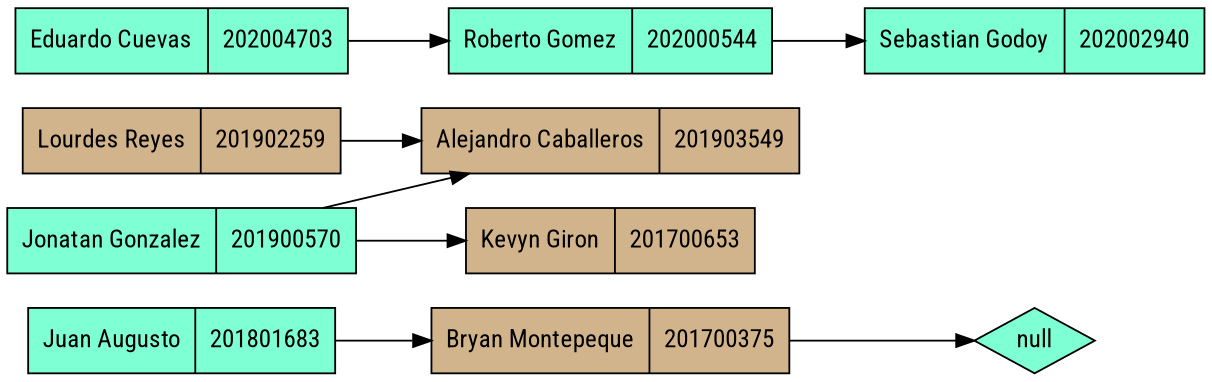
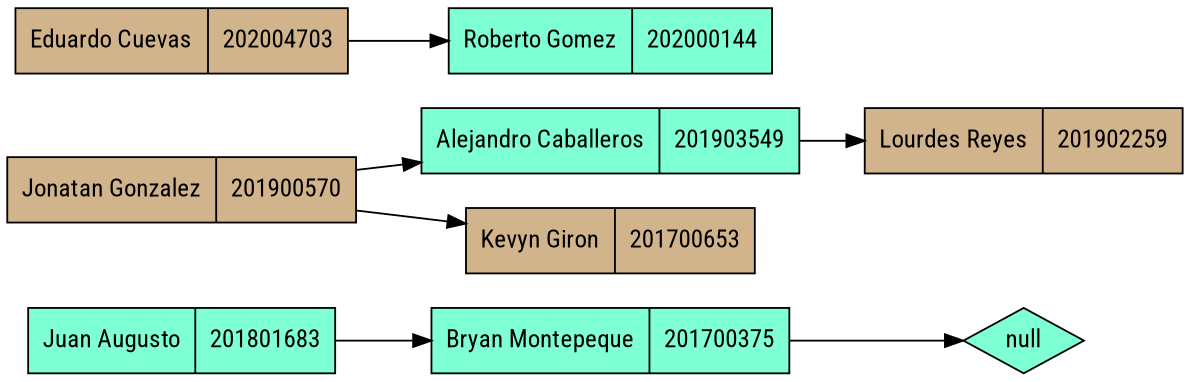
node "Roberto Gomez": text "202000544" -> "202000144"
node "Eduardo Cuevas": fillcolor aquamarine -> tan
node "Sebastian Godoy": removed
edge "Lourdes Reyes" -> "Alejandro Caballeros": reversed
node "Alejandro Caballeros": fillcolor tan -> aquamarine
node "Jonatan Gonzalez": fillcolor aquamarine -> tan
node "Bryan Montepeque": fillcolor tan -> aquamarine
